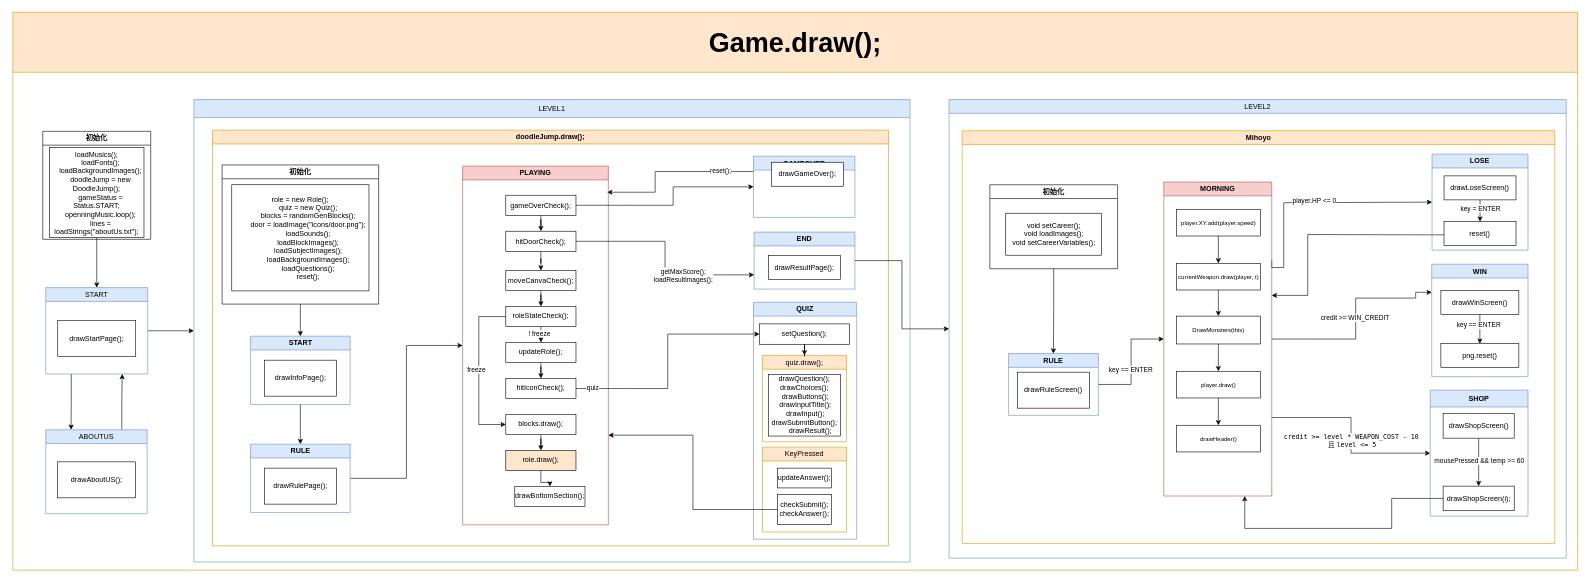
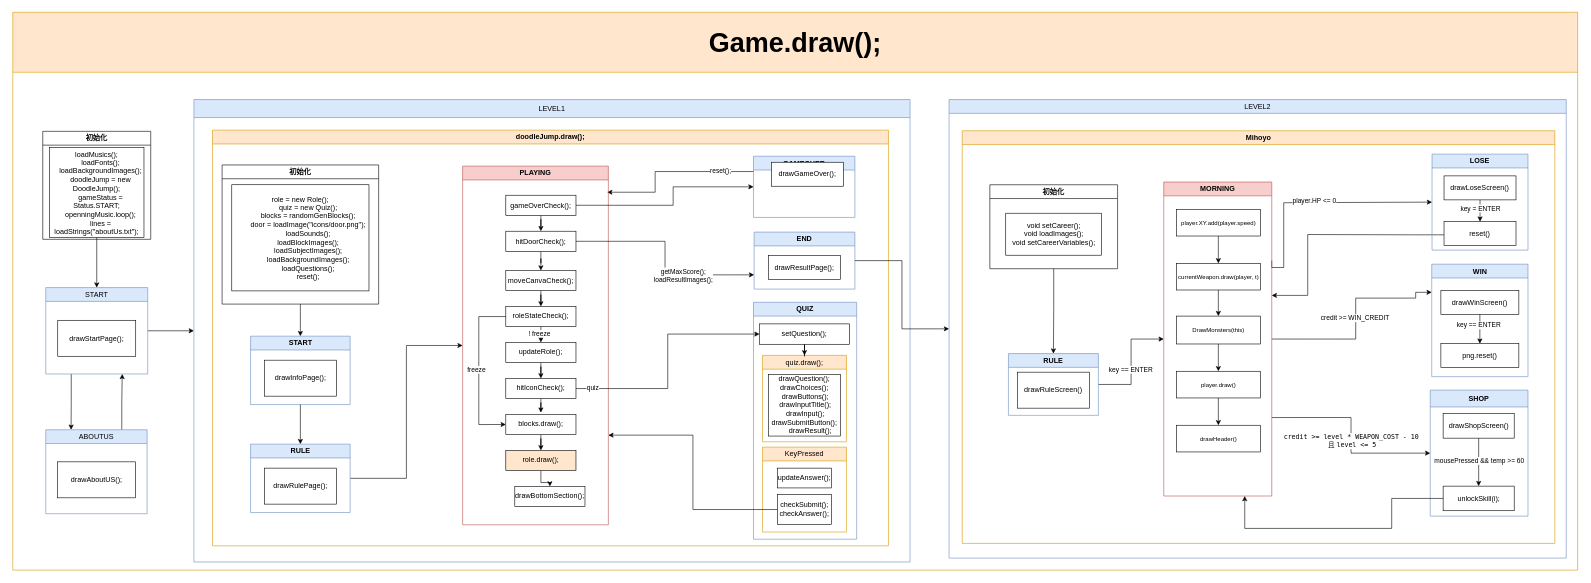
edge "hitIconCheck();" -> "blocks.draw();": added
node "drawShopScreen(i);": label "drawShopScreen(i);" -> "unlockSkill(i);"
